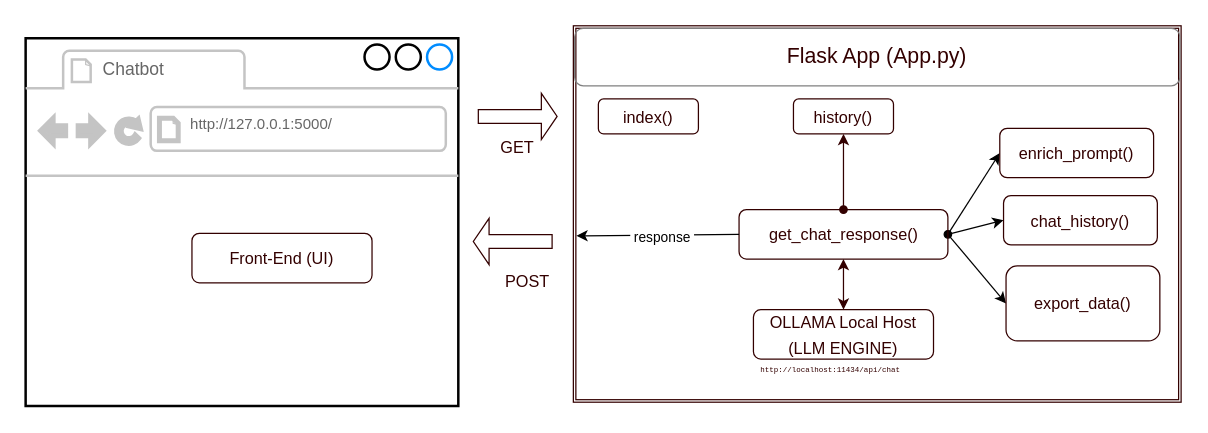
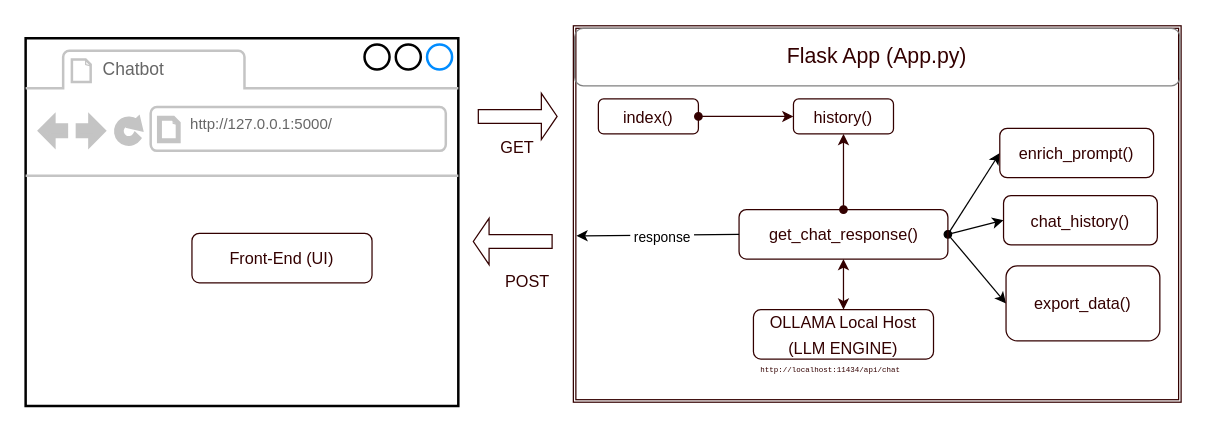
edge "index()" -- "history()": added
